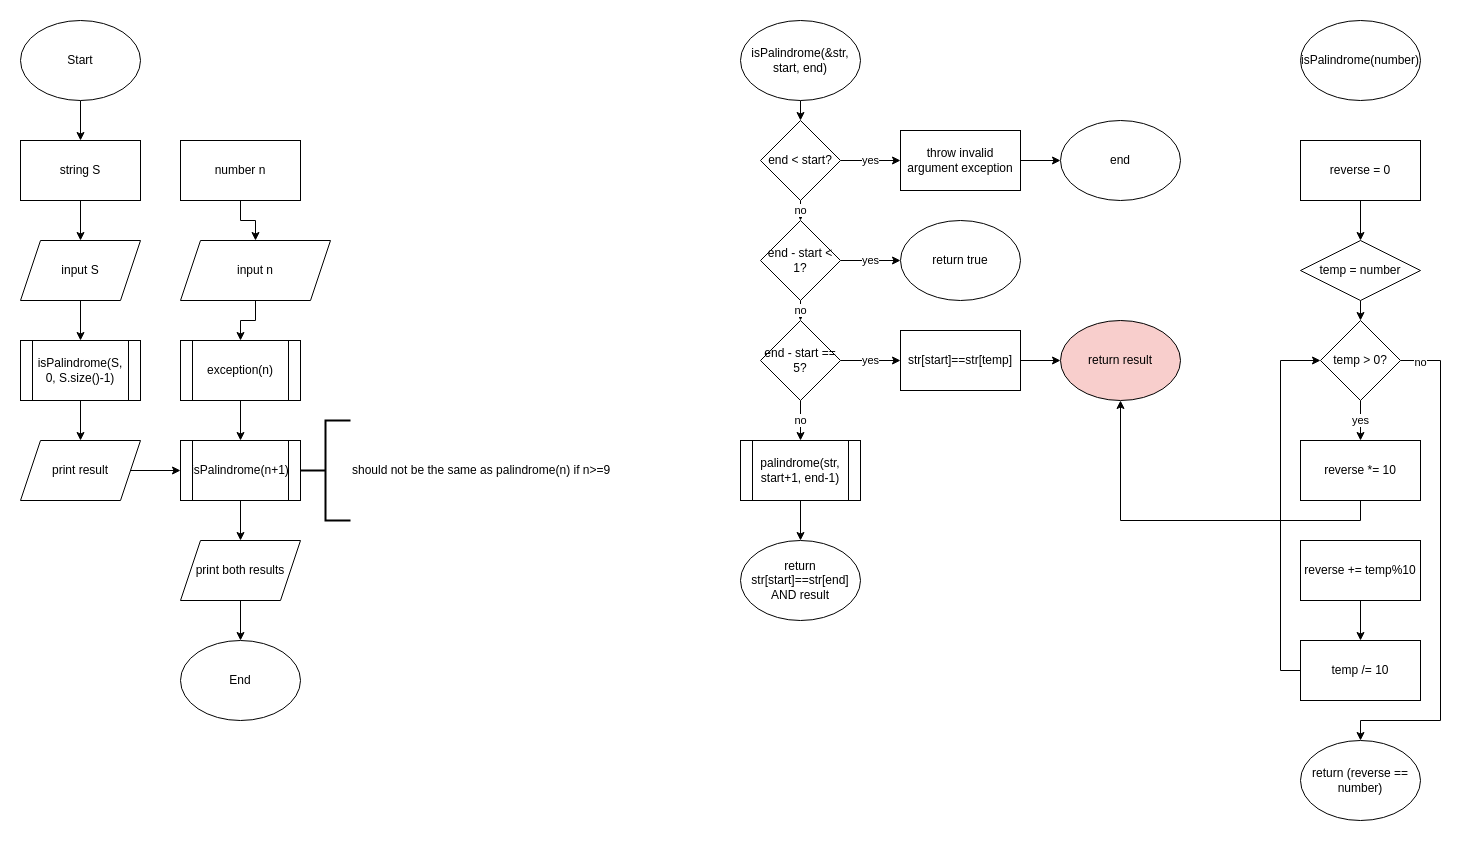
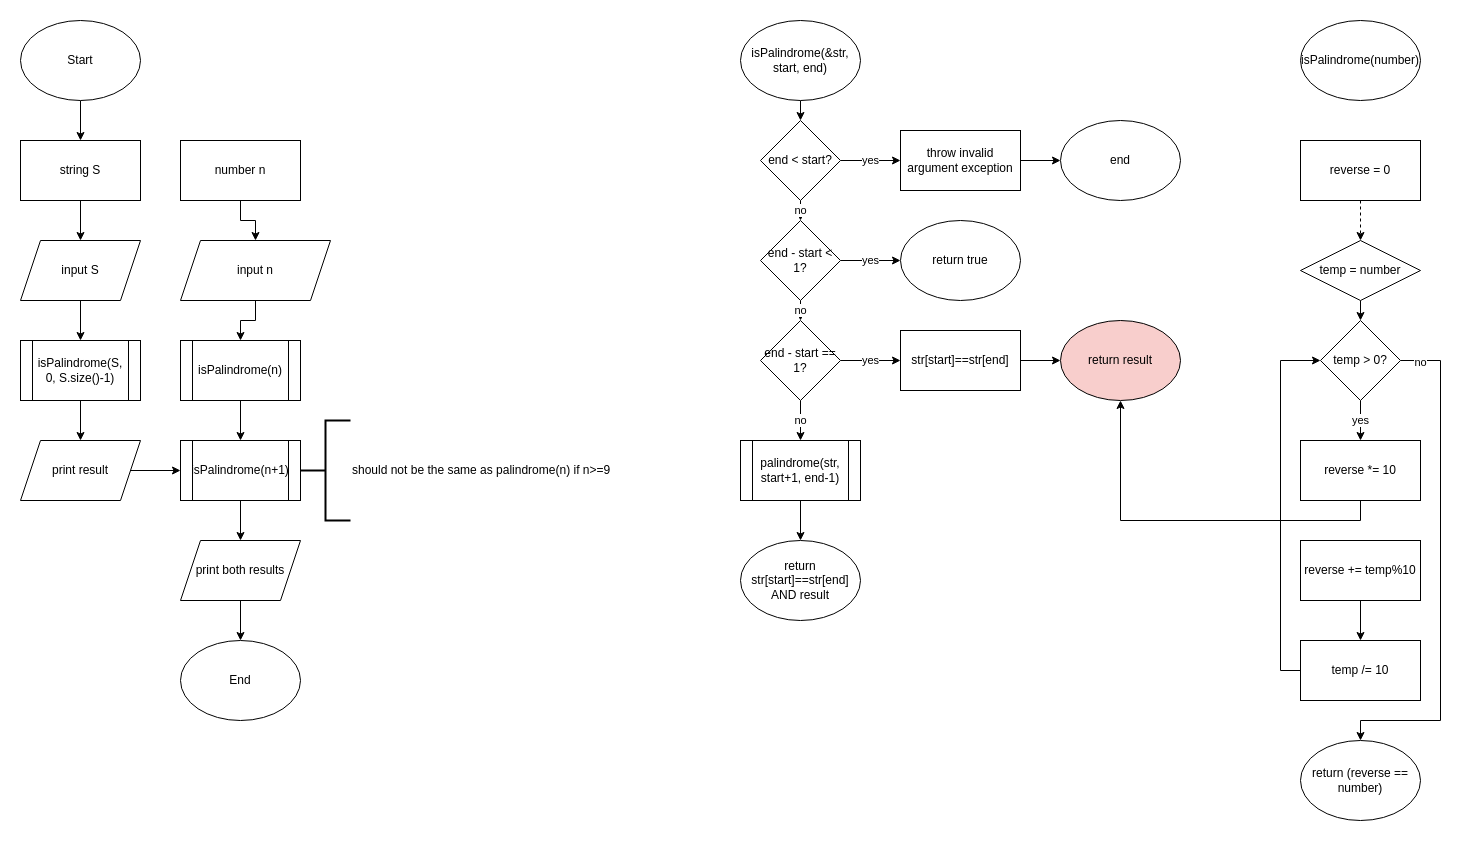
edge "reverse = 0" -> "temp = number": style solid -> dashed
node "end - start == 5?": label "end - start == 5?" -> "end - start == 1?"
node "str[start]==str[temp]": label "str[start]==str[temp]" -> "str[start]==str[end]"
node "exception(n)": label "exception(n)" -> "isPalindrome(n)"
